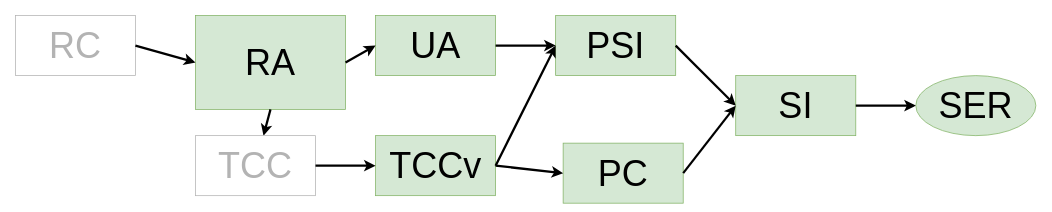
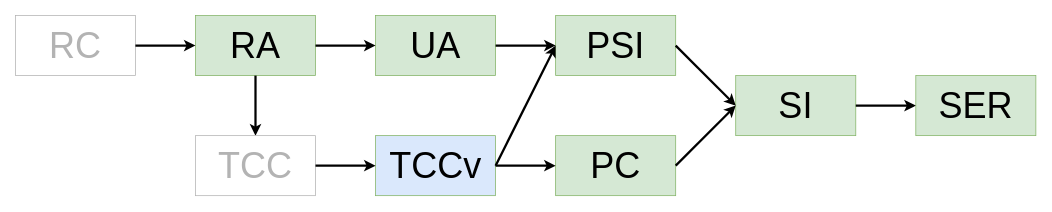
node "RA": size 150x94 -> 120x60
node "SER": shape ellipse -> rectangle
node "TCCv": fillcolor #d5e8d4 -> #dae8fc
node "PC": moved (623, 173) -> (615, 165)
